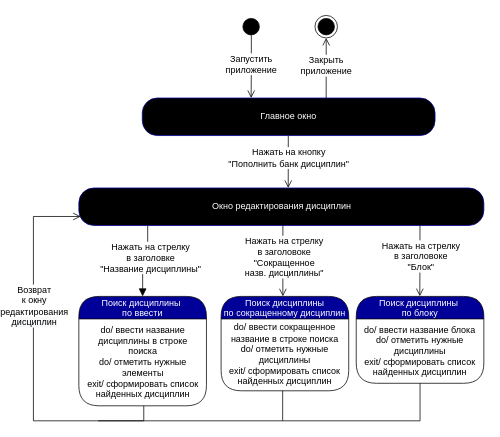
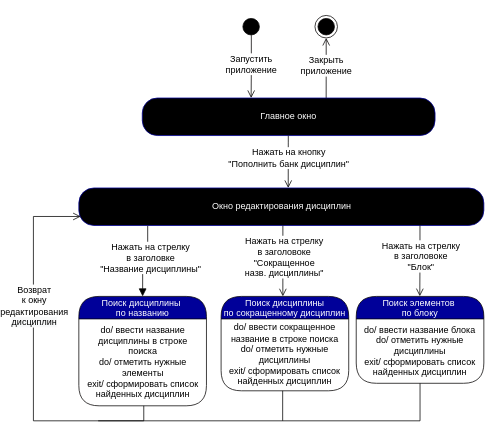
node "Поиск дисциплины по ввести": label "Поиск дисциплины по ввести" -> "Поиск дисциплины по названию"
node "Поиск дисциплины по блоку": label "Поиск дисциплины по блоку" -> "Поиск элементов по блоку"
